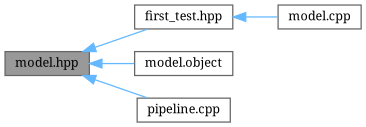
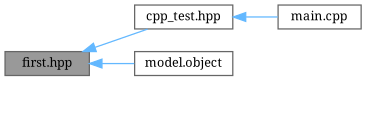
node "first_test.hpp": label "first_test.hpp" -> "cpp_test.hpp"
node "model.cpp": label "model.cpp" -> "main.cpp"
node "model.hpp": label "model.hpp" -> "first.hpp"
node "pipeline.cpp": removed
